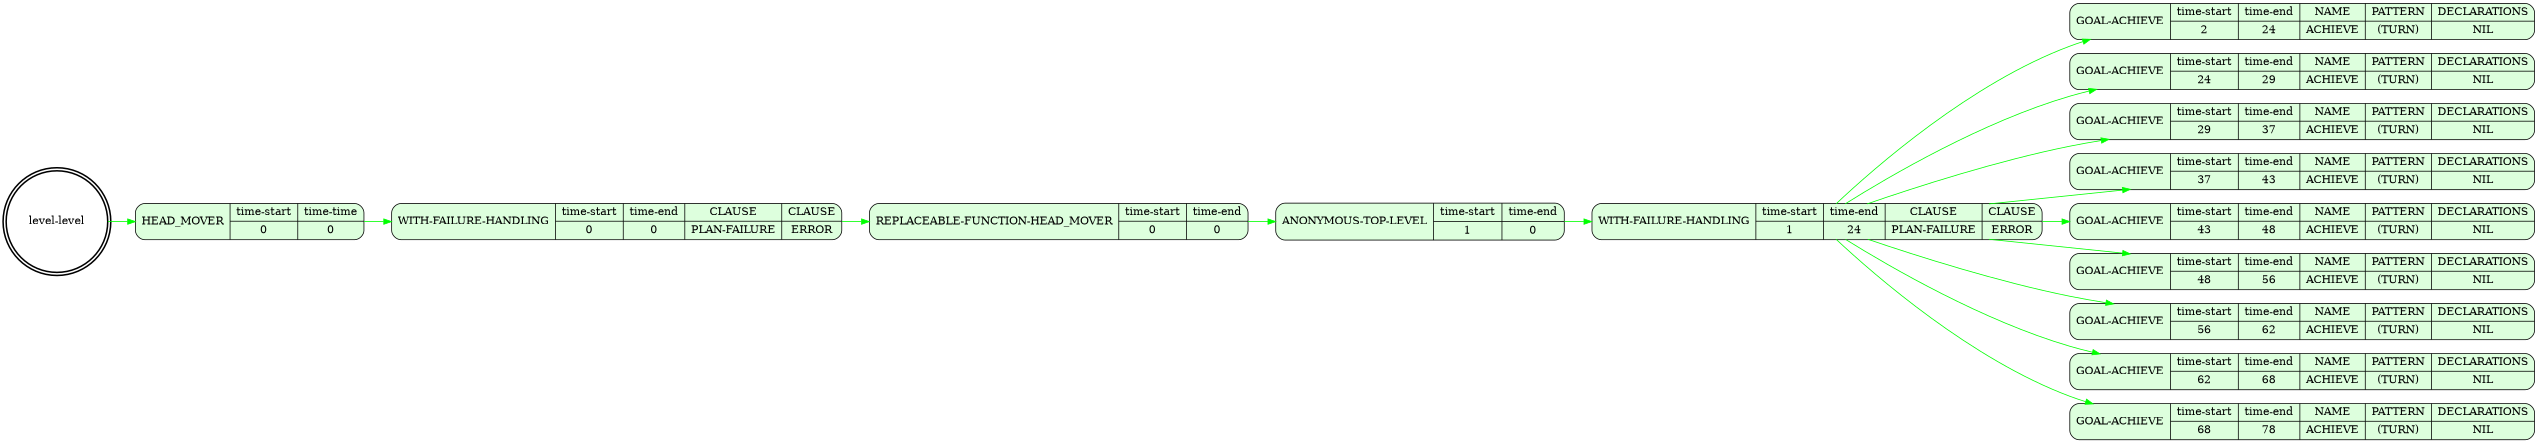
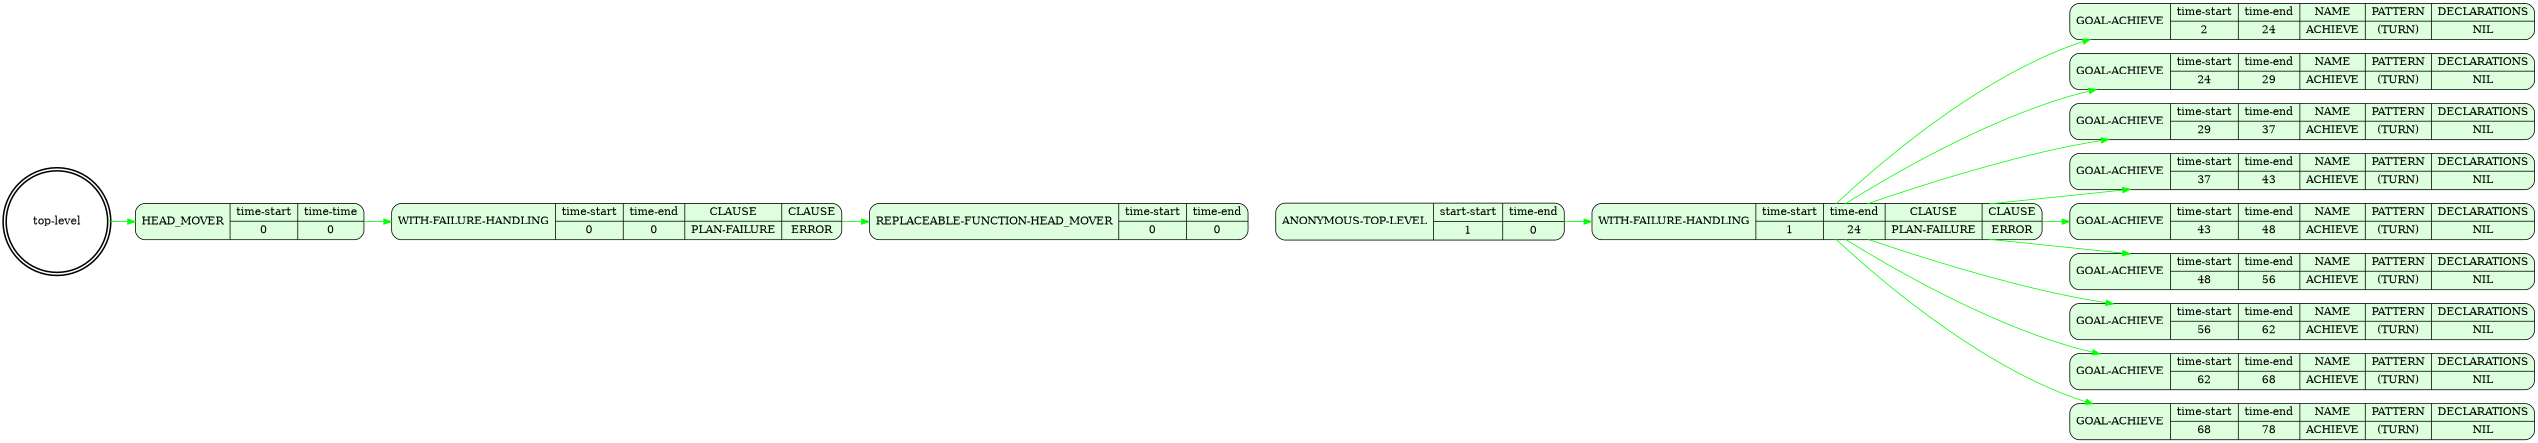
node "ANONYMOUS-TOP-LEVEL": text "time-start" -> "start-start"
node "level-level": label "level-level" -> "top-level"
edge "REPLACEABLE-FUNCTION-HEAD_MOVER" -> "ANONYMOUS-TOP-LEVEL": removed
